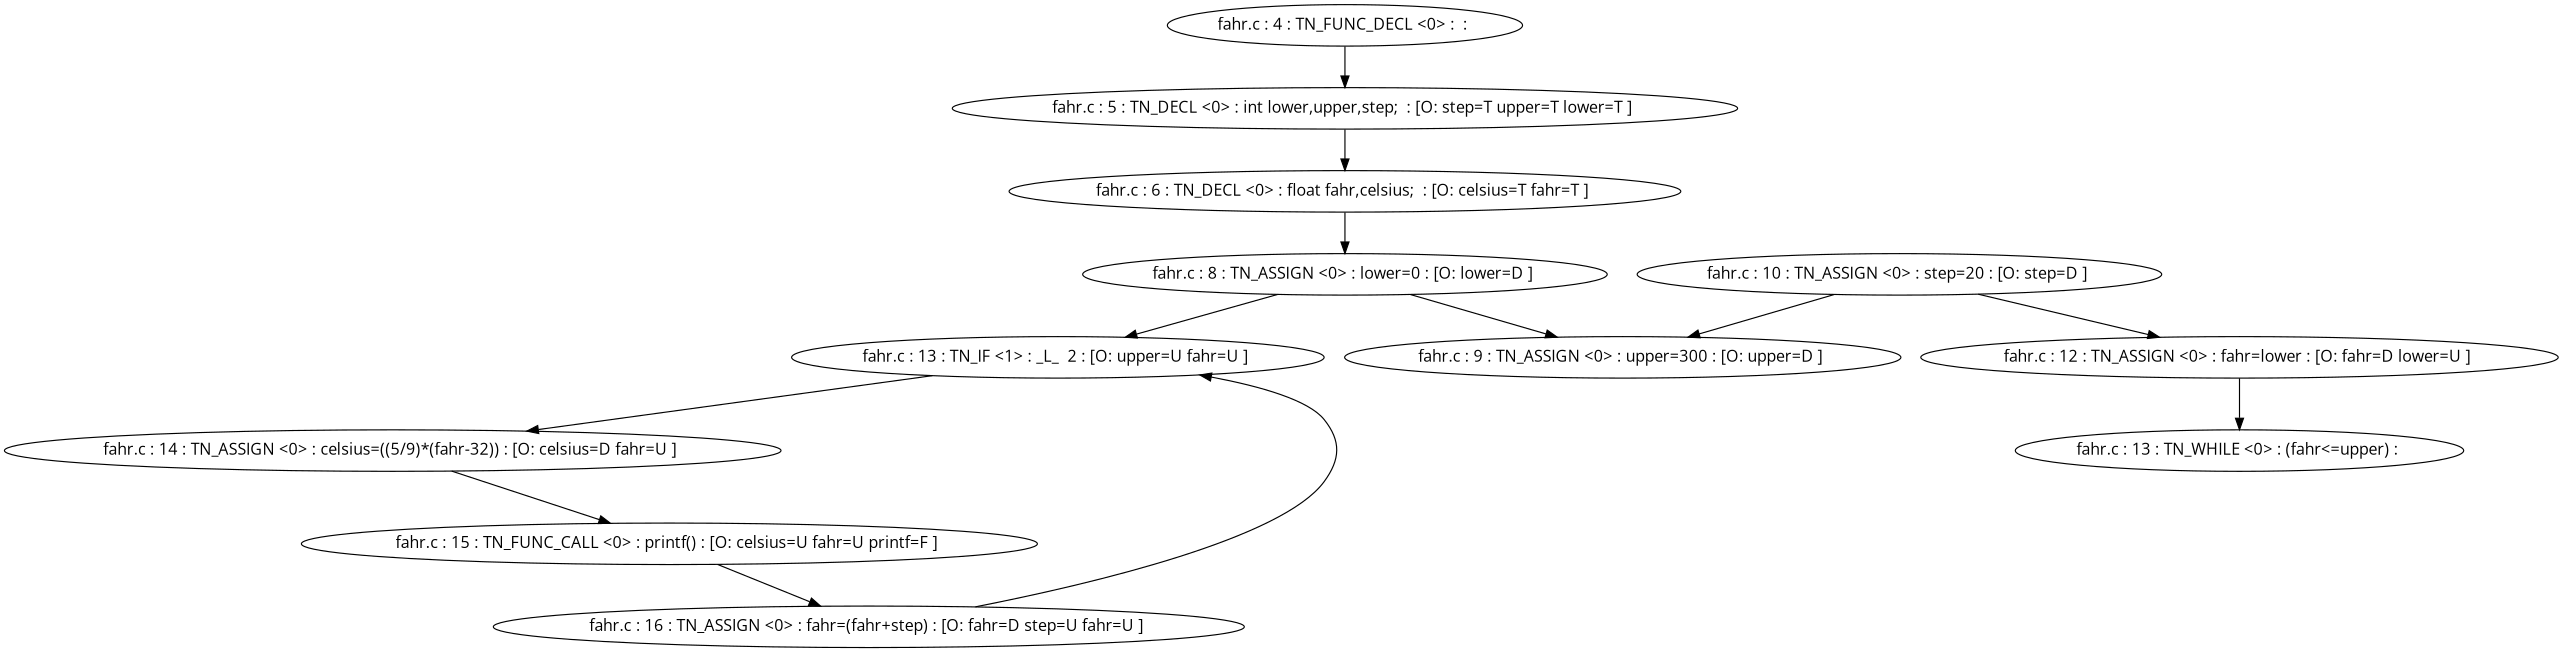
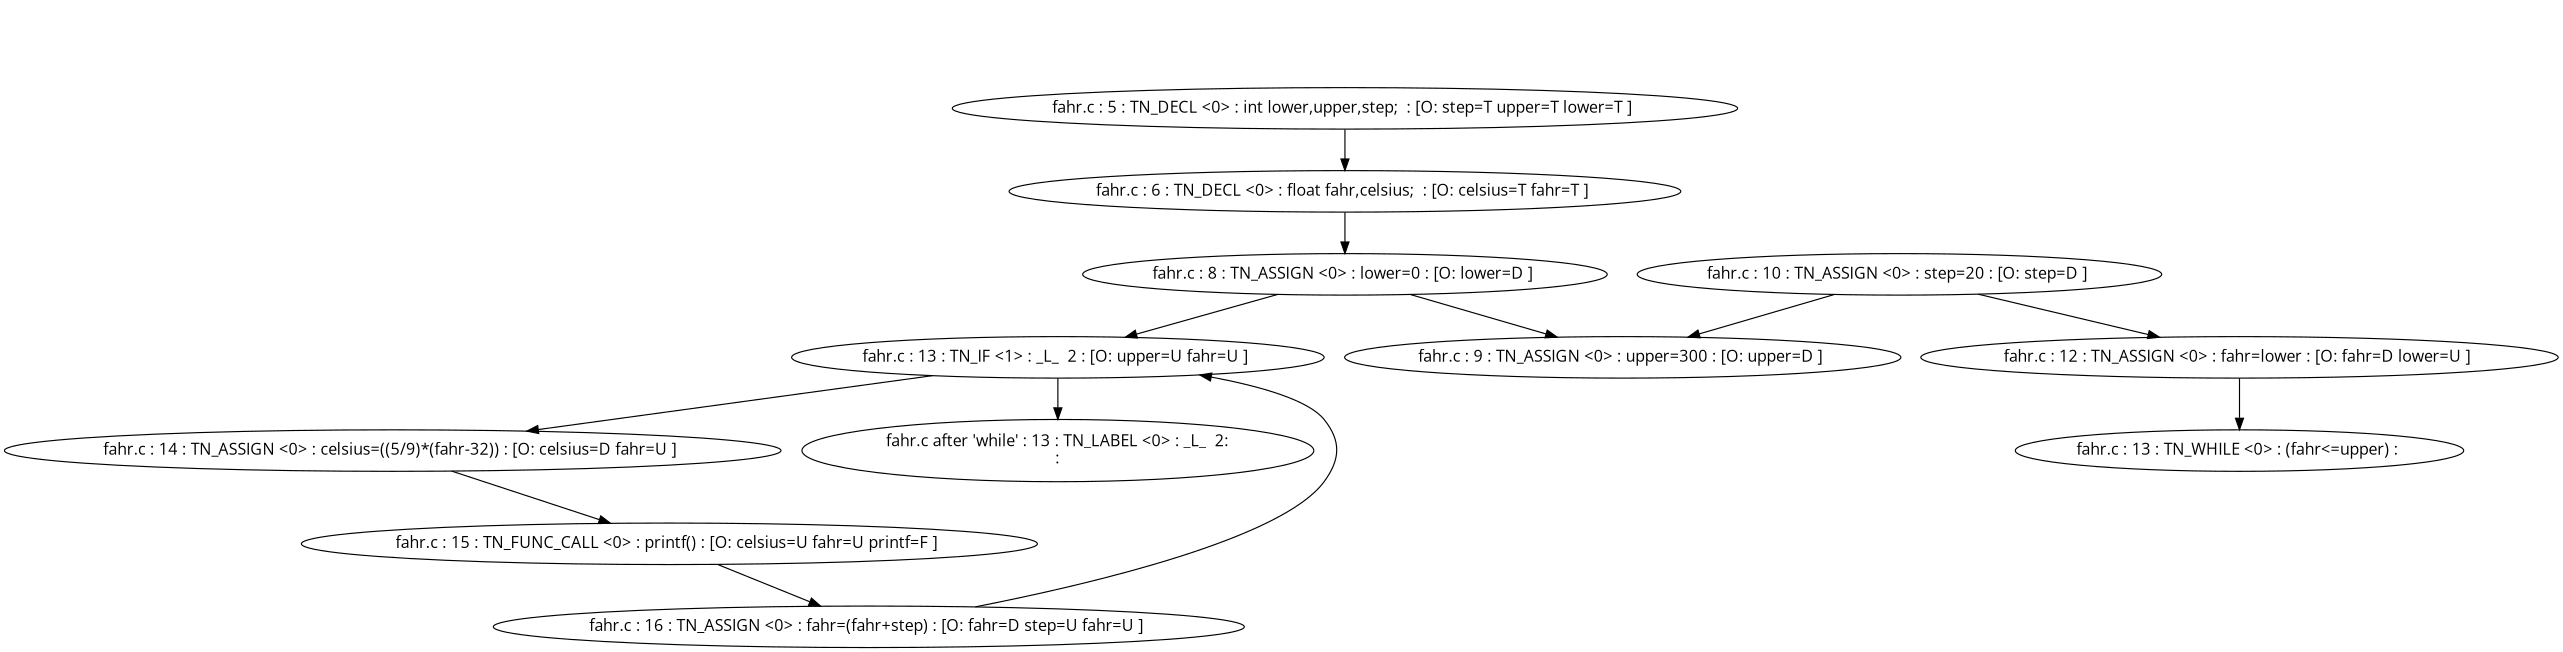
node "fahr.c : 4 : TN_FUNC_DECL <0> :  :": removed
node "fahr.c after 'while' : 13 : TN_LABEL <0> : _L_  2: :": added
